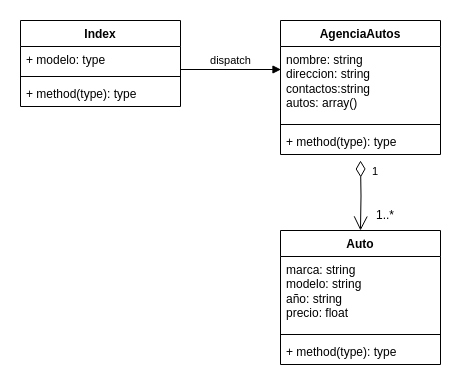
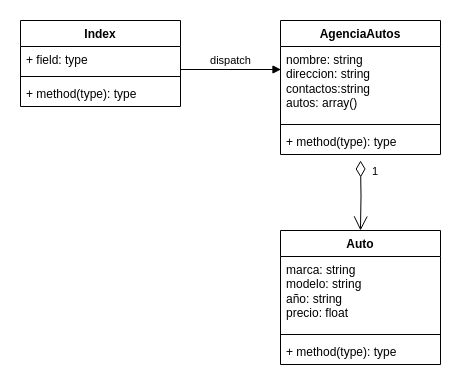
node "+ modelo: type": label "+ modelo: type" -> "+ field: type"
node "1..*": removed
